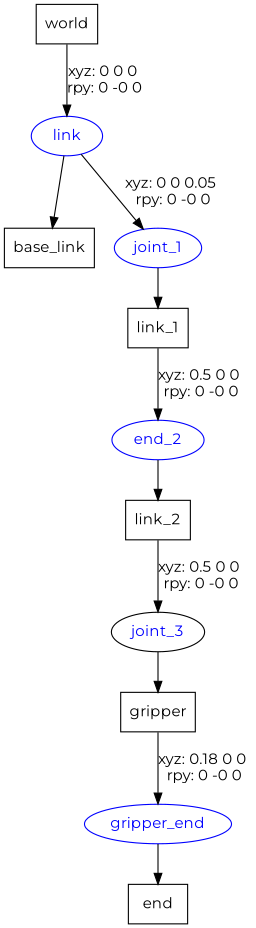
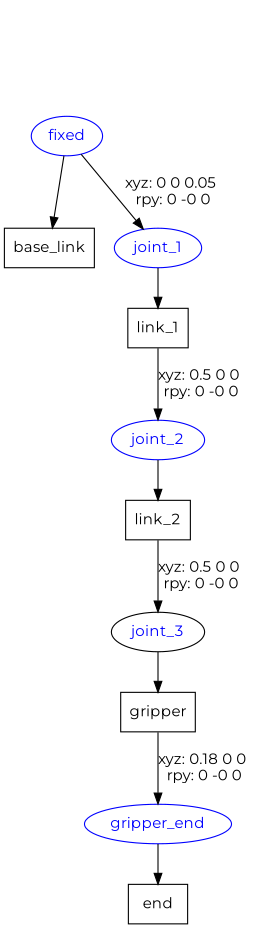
node "world": removed
node "link": label "link" -> "fixed"
node "end_2": label "end_2" -> "joint_2"
